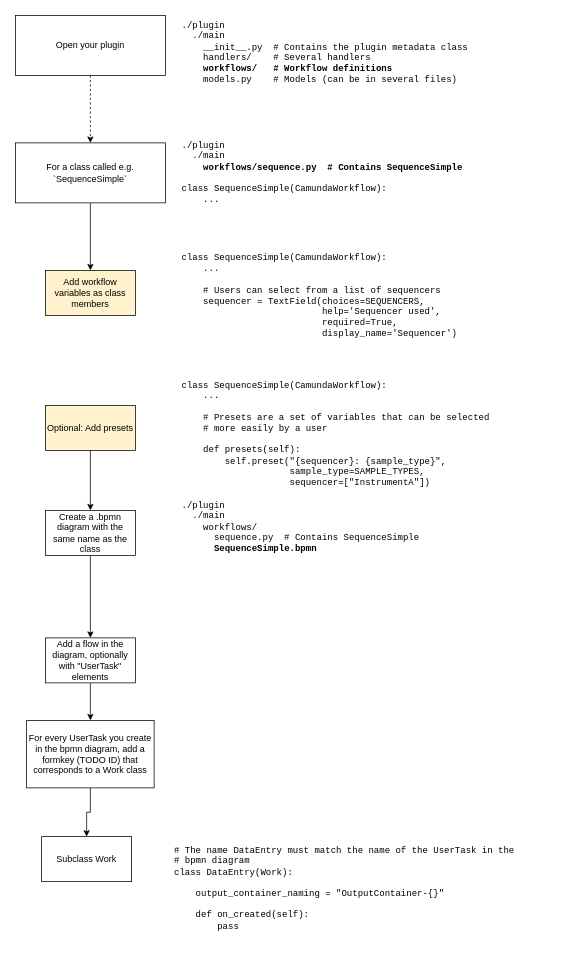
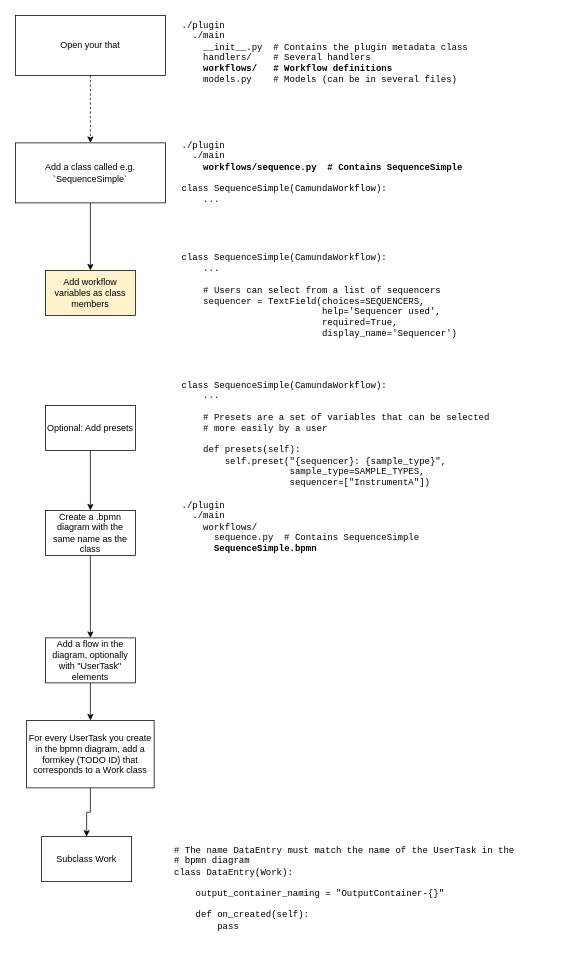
node "Open your plugin": label "Open your plugin" -> "Open your that"
node "For a class called e.g. `SequenceSimple`": label "For a class called e.g. `SequenceSimple`" -> "Add a class called e.g. `SequenceSimple`"
node "Optional: Add presets": fillcolor #fff2cc -> #ffffff
